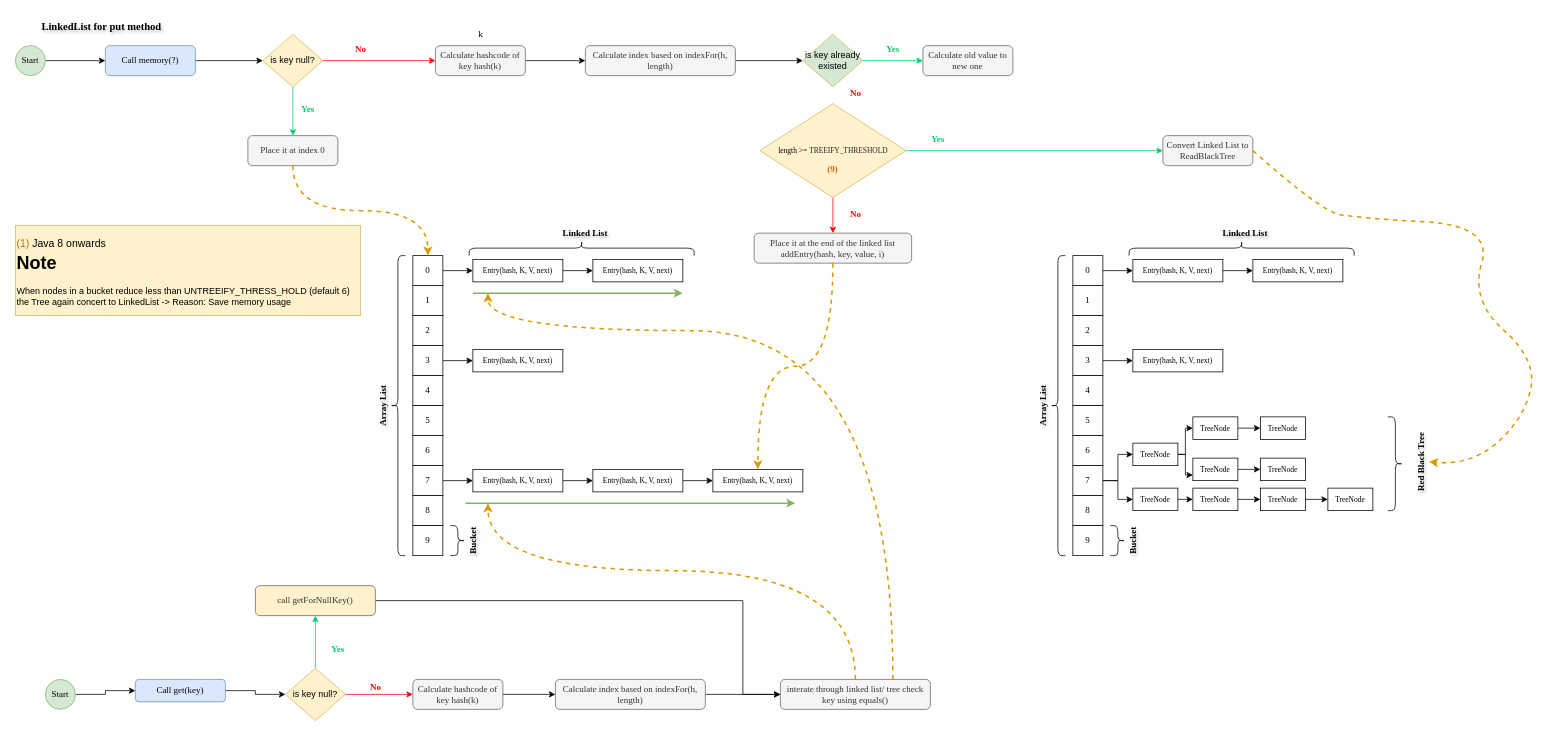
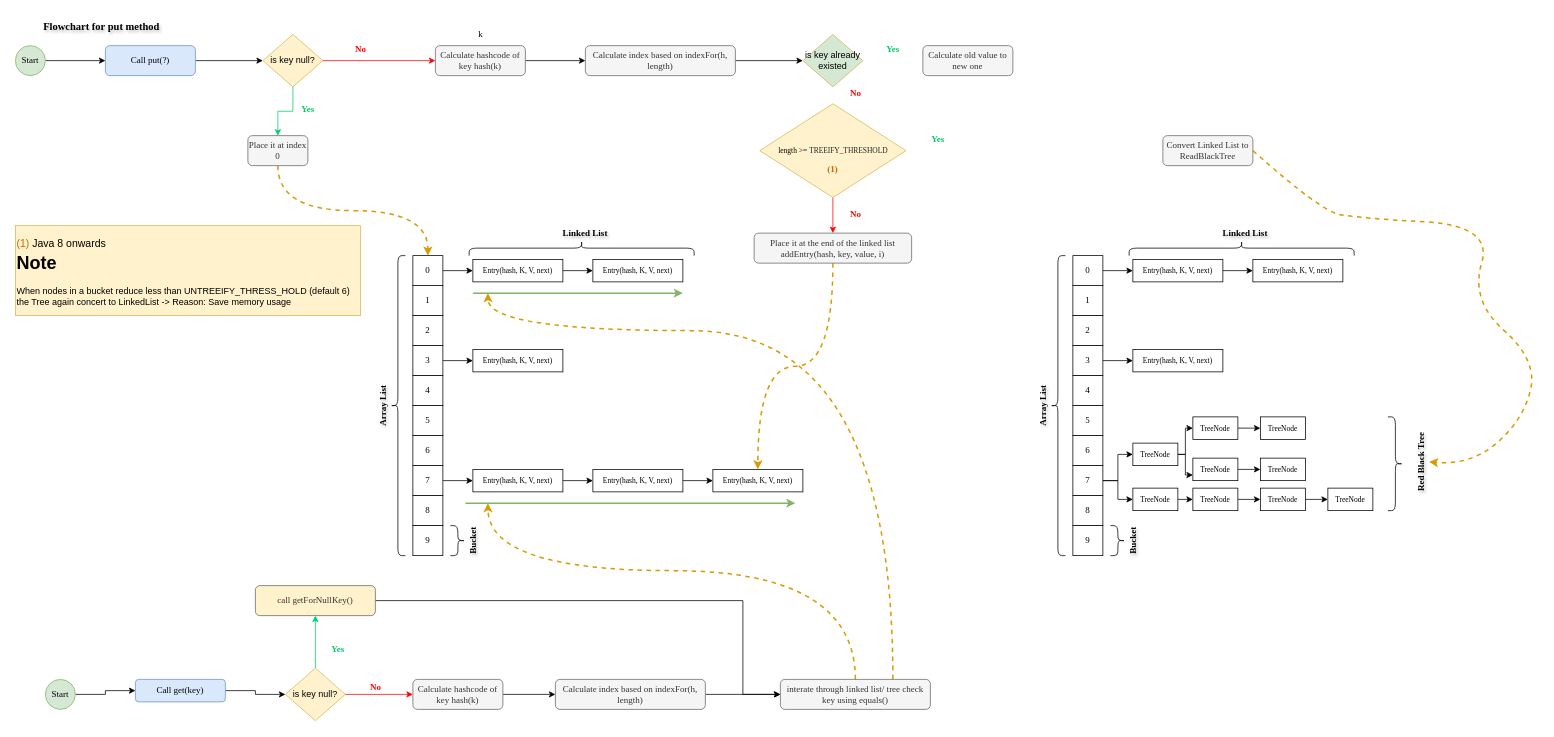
node "LinkedList for put method": label "LinkedList for put method" -> "Flowchart for put method"
node "Call memory(?)": label "Call memory(?)" -> "Call put(?)"
edge "is key already existed" -> "Calculate old value to new one": removed
node "Place it at index 0": size 90x30 -> 60x30
edge "length >= TREEIFY_THRESHOLD" -> "Convert Linked List to ReadBlackTree": removed
node "(9)": label "(9)" -> "(1)"
